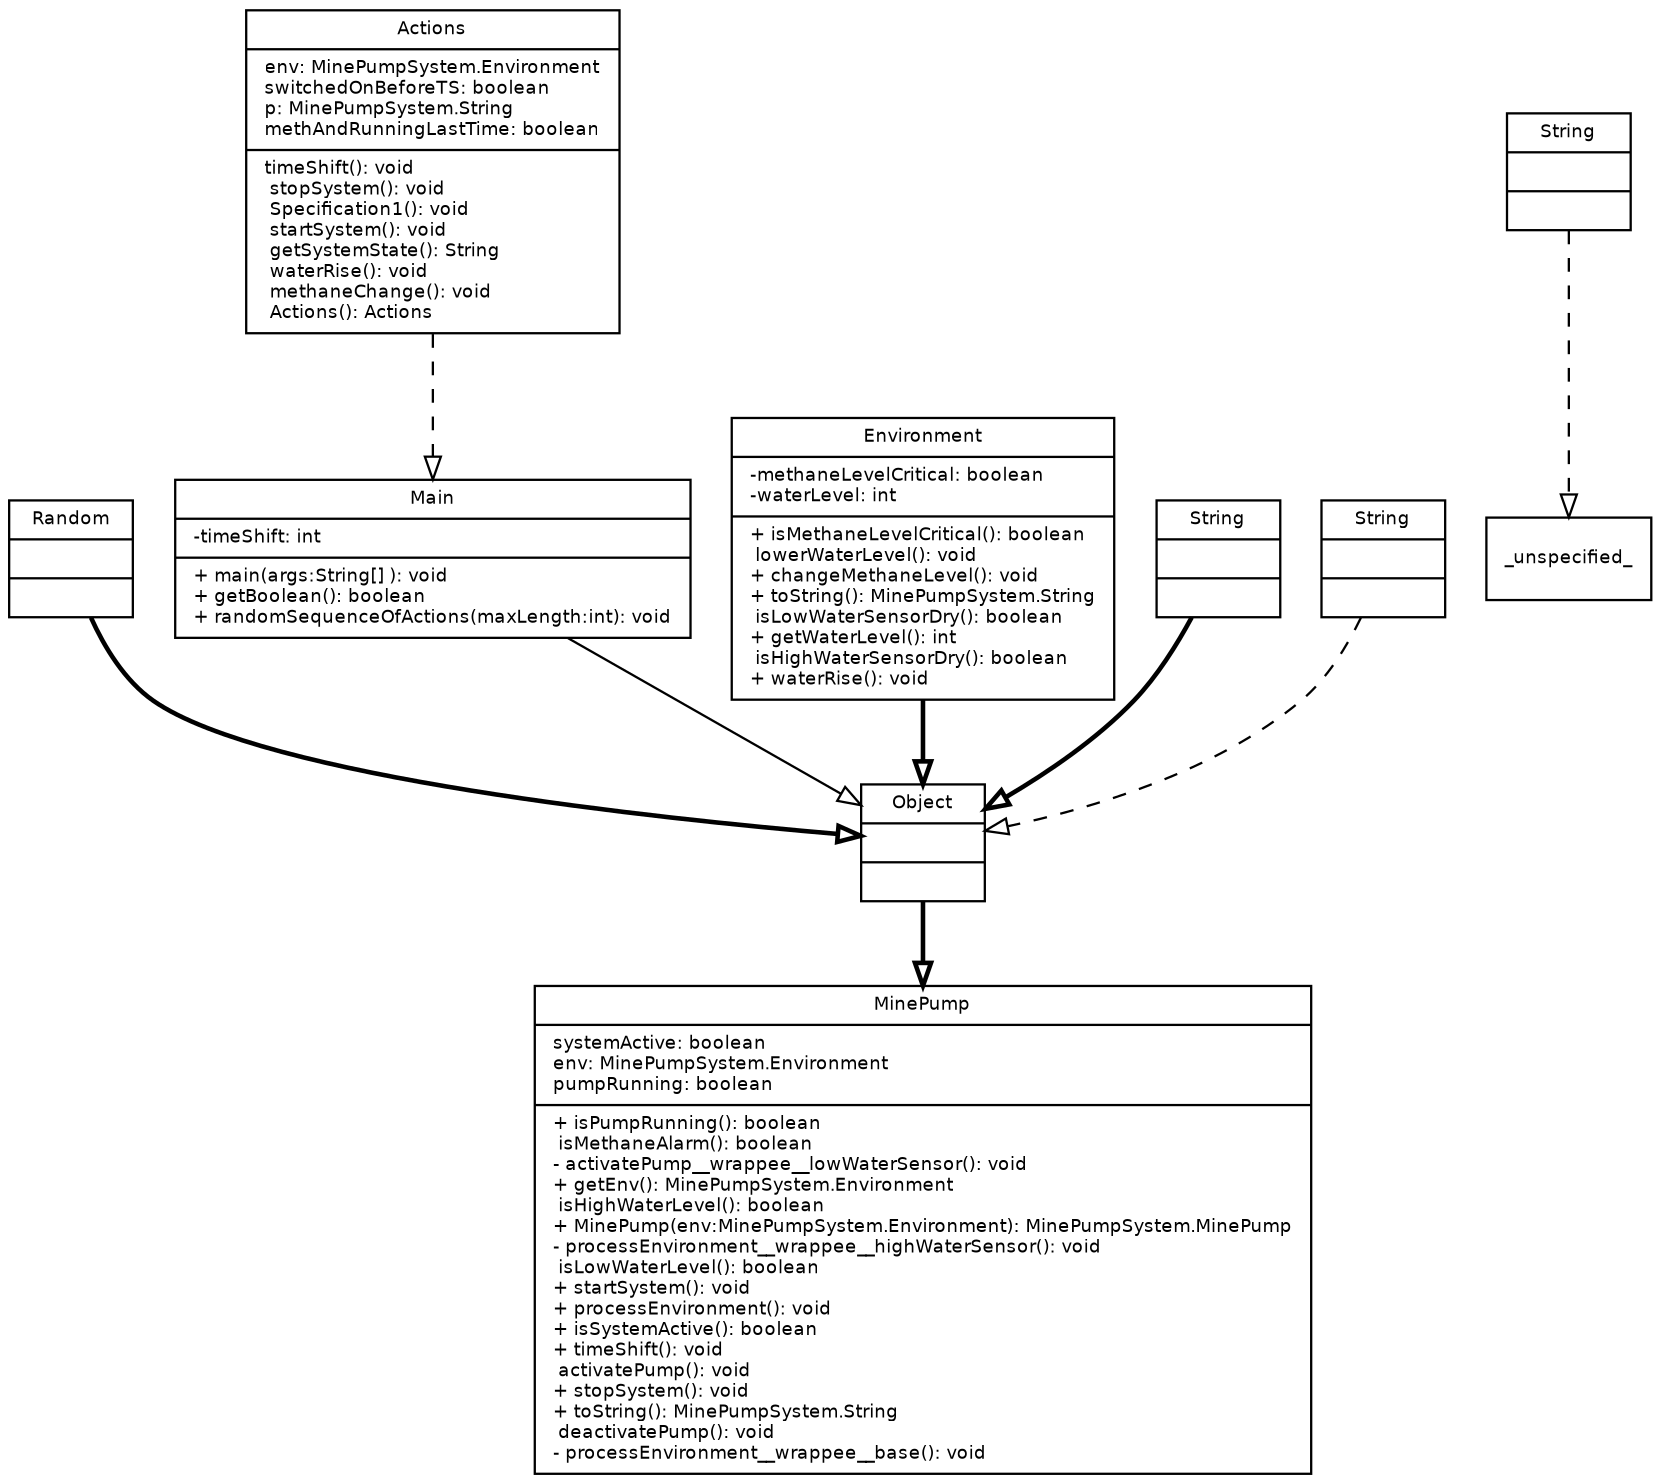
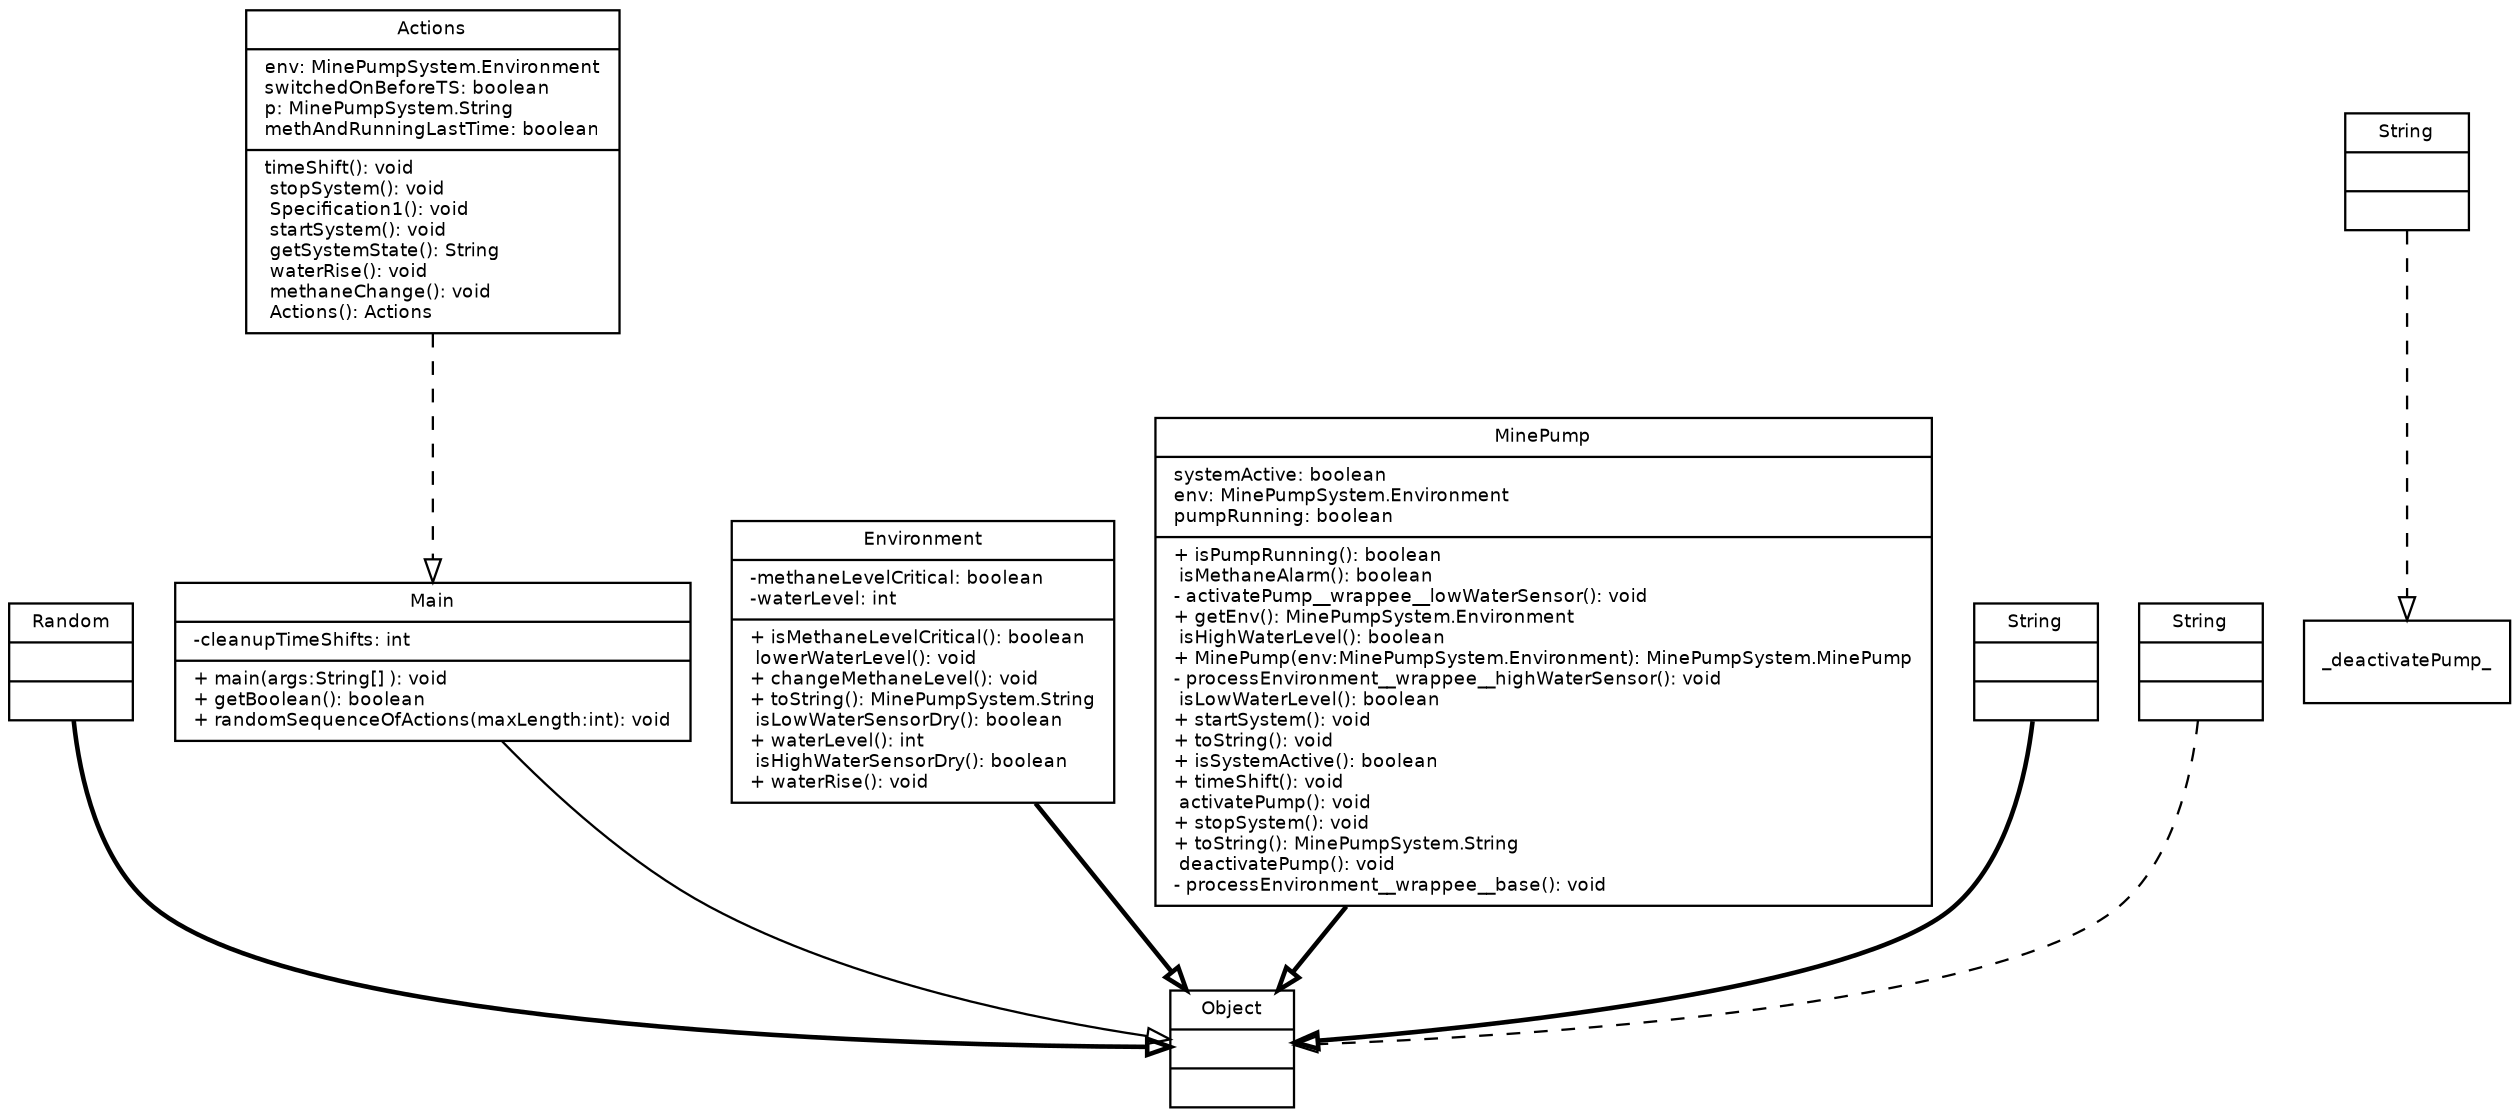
node "Main": text "-timeShift: int" -> "-cleanupTimeShifts: int"
node "_unspecified_": label "_unspecified_" -> "_deactivatePump_"
node "Environment": text "+ getWaterLevel(): int" -> "+ waterLevel(): int"
edge "Object" -> "MinePump": reversed
node "MinePump": text "+ processEnvironment(): void" -> "+ toString(): void"
